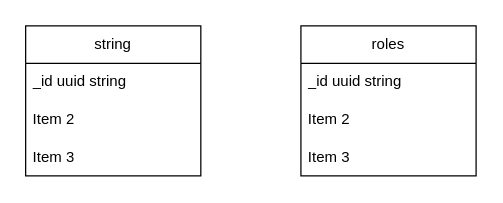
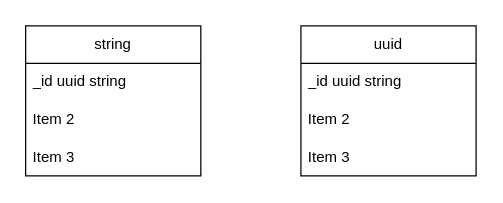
node "roles": label "roles" -> "uuid"
